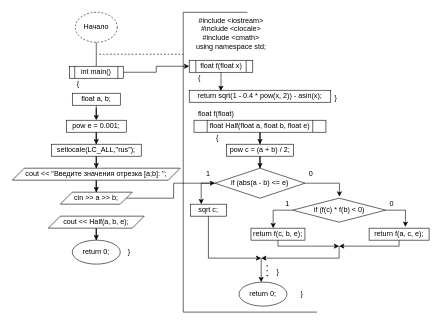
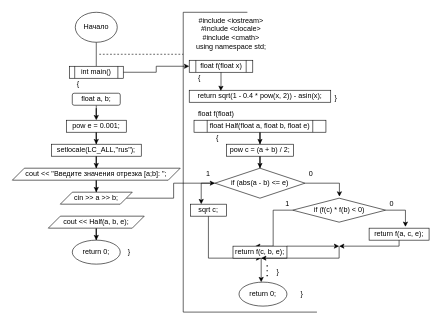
node "Начало": style dashed -> solid
node "float a, b;": shape rectangle -> rounded rectangle
node "return f(c, b, e);": moved (278, 234) -> (260, 252)
